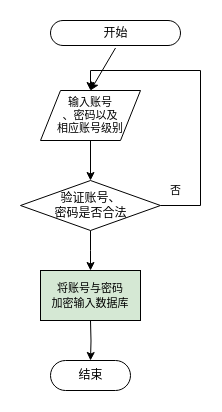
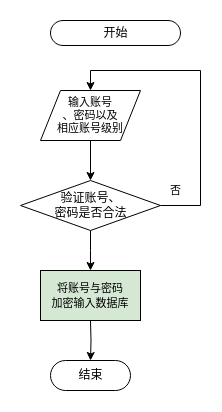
edge "开始" -> "输入账号 、密码以及 相应账号级别": removed
